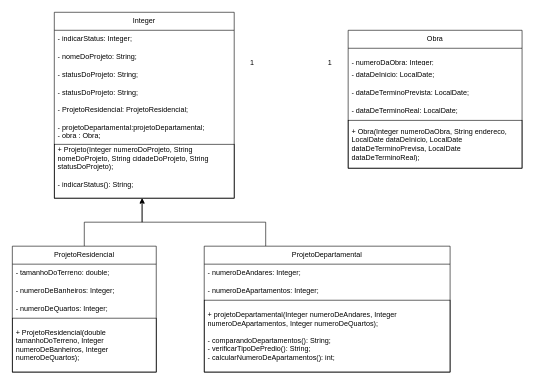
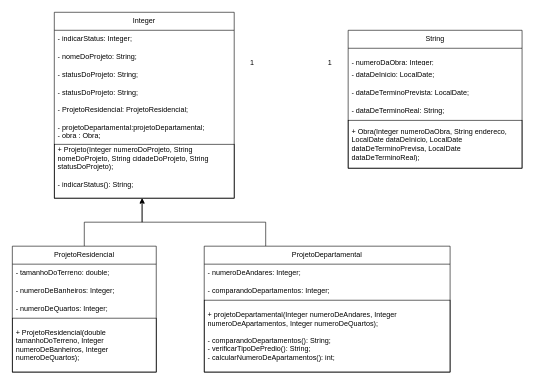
node "Obra": label "Obra" -> "String"
node "- dataDeTerminoReal: LocalDate;": label "- dataDeTerminoReal: LocalDate;" -> "- dataDeTerminoReal: String;"
node "- numeroDeApartamentos: Integer;": label "- numeroDeApartamentos: Integer;" -> "- comparandoDepartamentos: Integer;"
